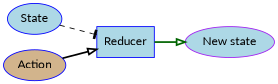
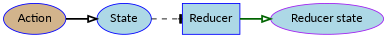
node "New state": label "New state" -> "Reducer state"
edge "Action" -> "Reducer": now "Action" -> "State"
